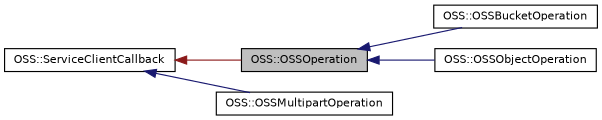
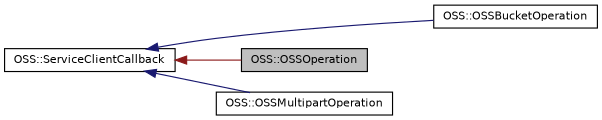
edge "OSS::OSSBucketOperation" -> "OSS::OSSOperation": now "OSS::OSSBucketOperation" -> "OSS::ServiceClientCallback"
node "OSS::OSSObjectOperation": removed
